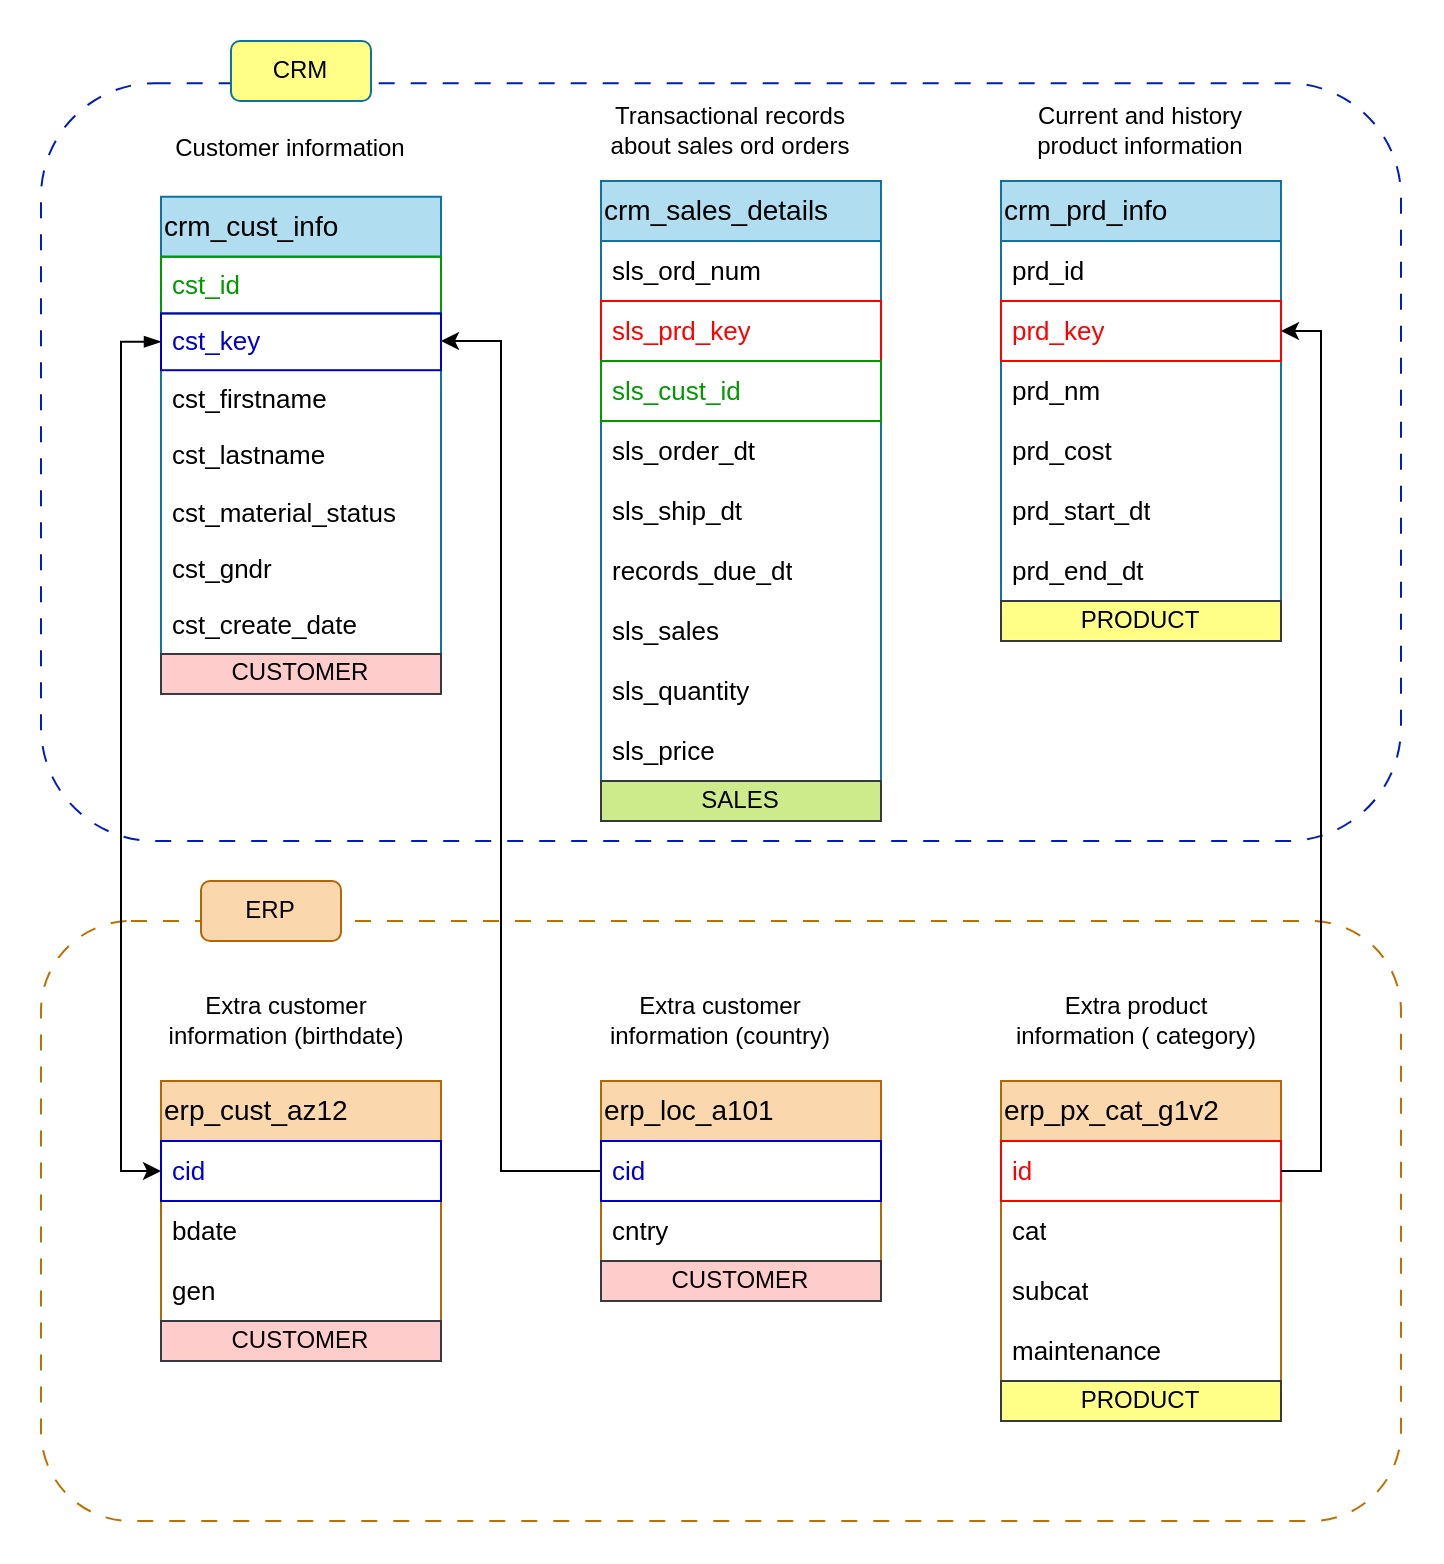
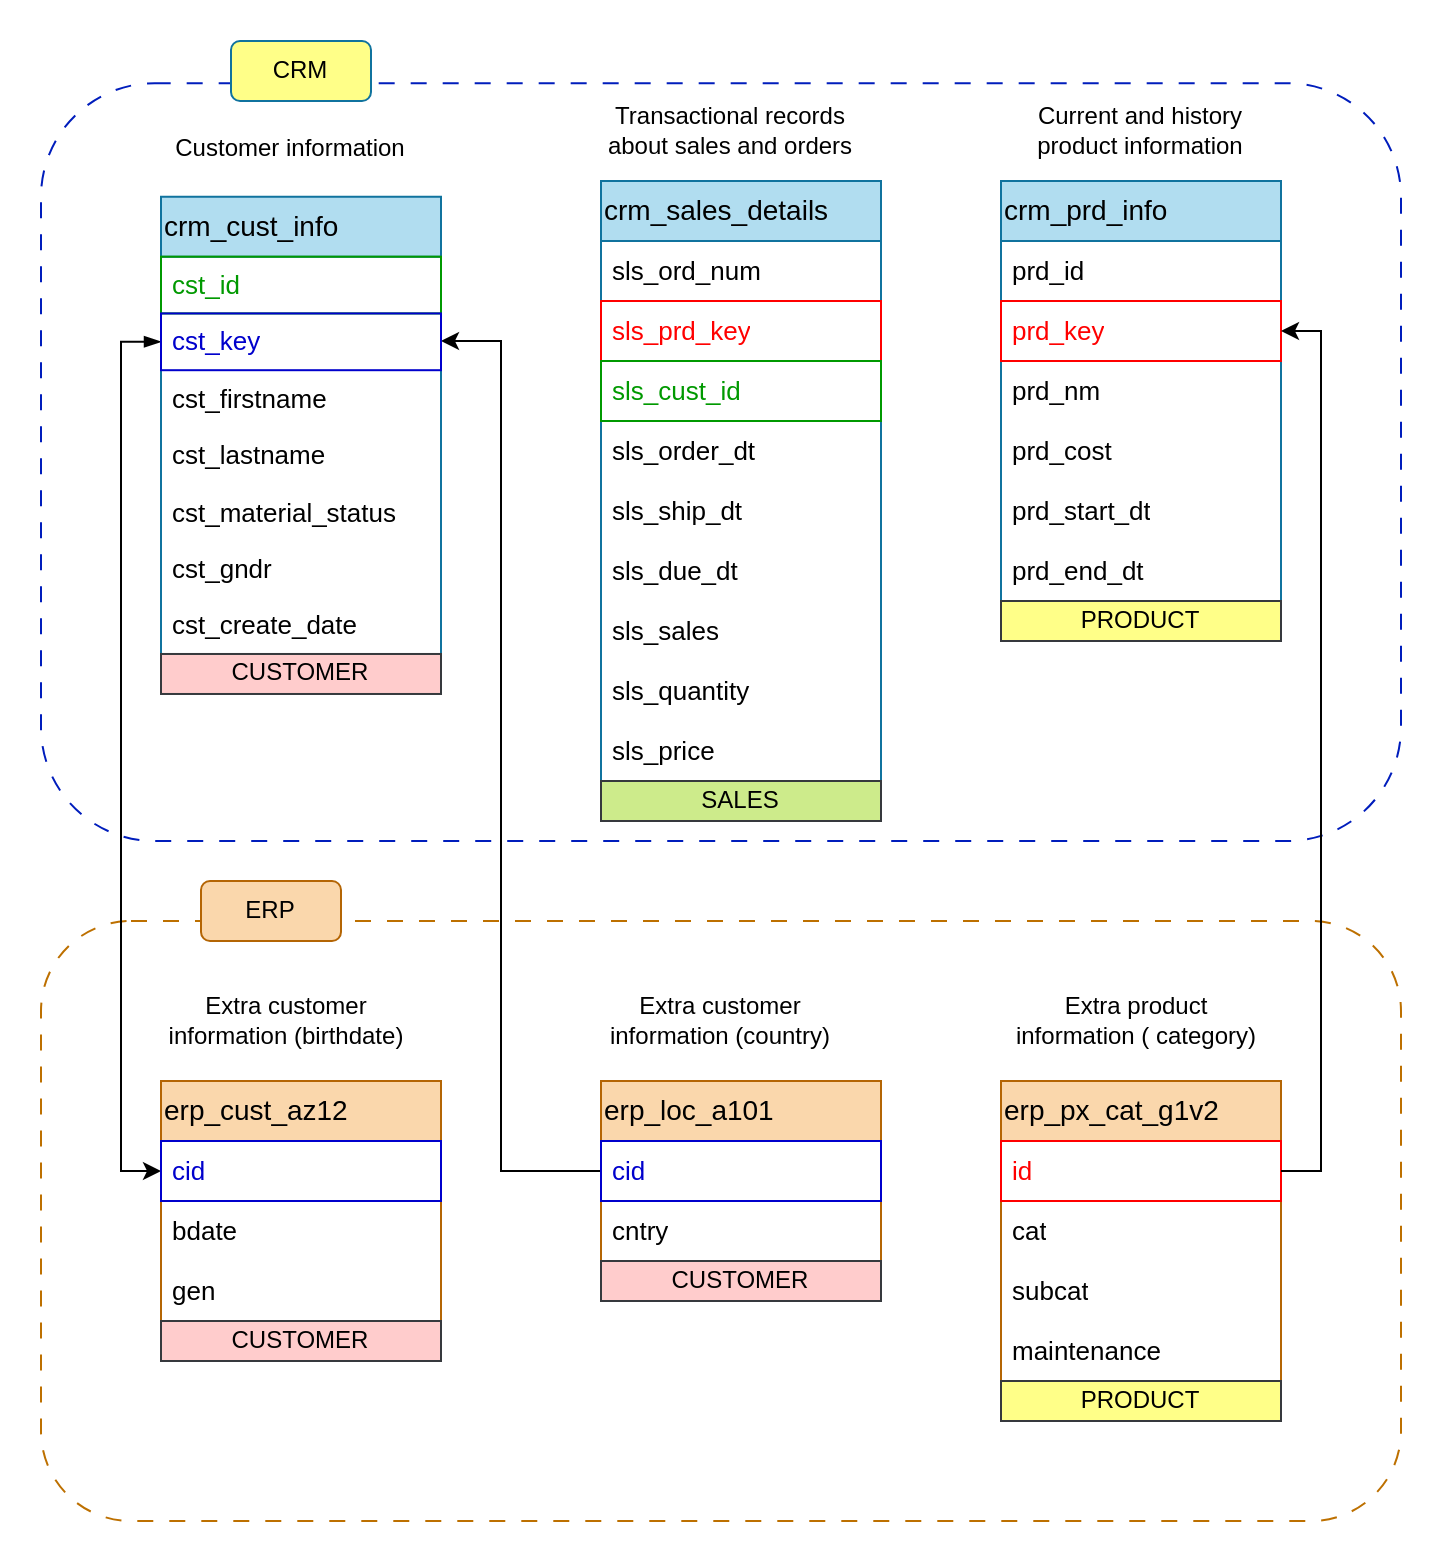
node "Transactional records about sales ord orders": label "Transactional records about sales ord orders" -> "Transactional records about sales and orders"
node "records_due_dt": label "records_due_dt" -> "sls_due_dt"
